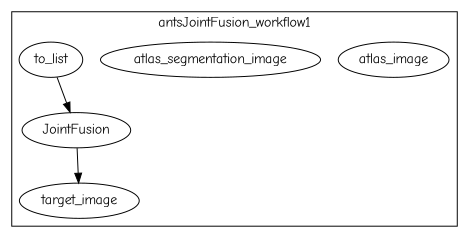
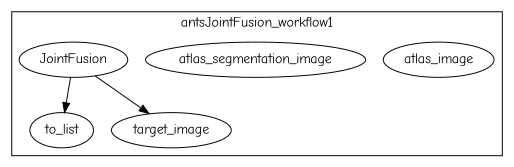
edge "to_list" -> "JointFusion": reversed
